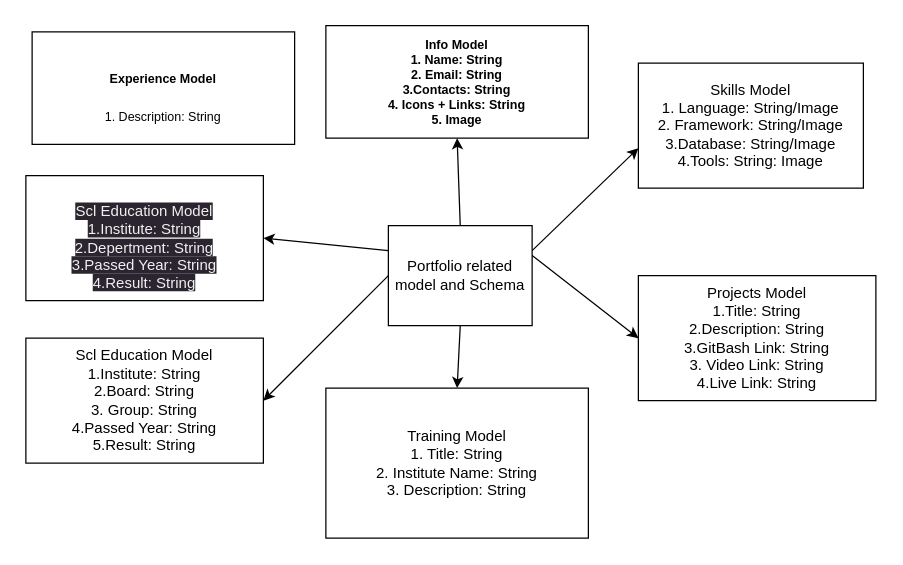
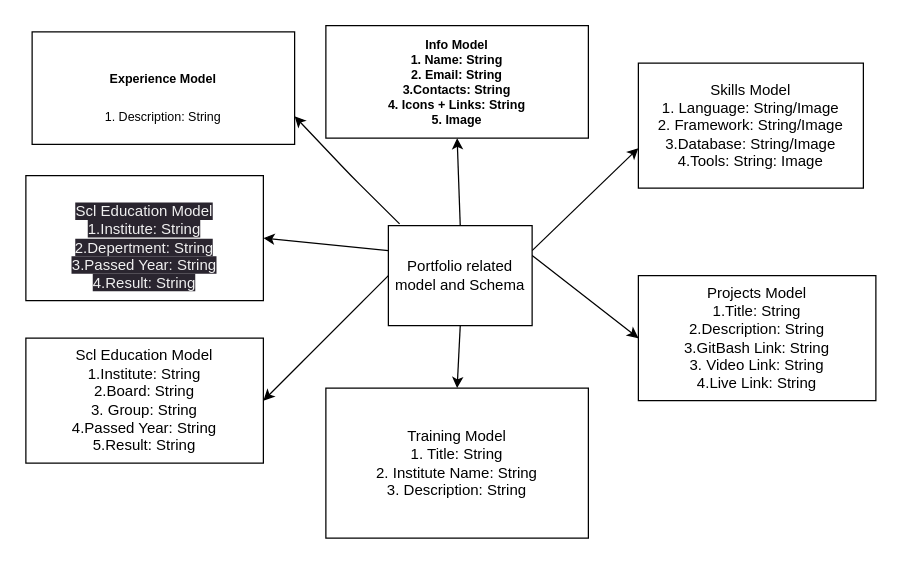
edge "Portfolio related model and Schema" -> "Experience Model 1. Description: String": added
